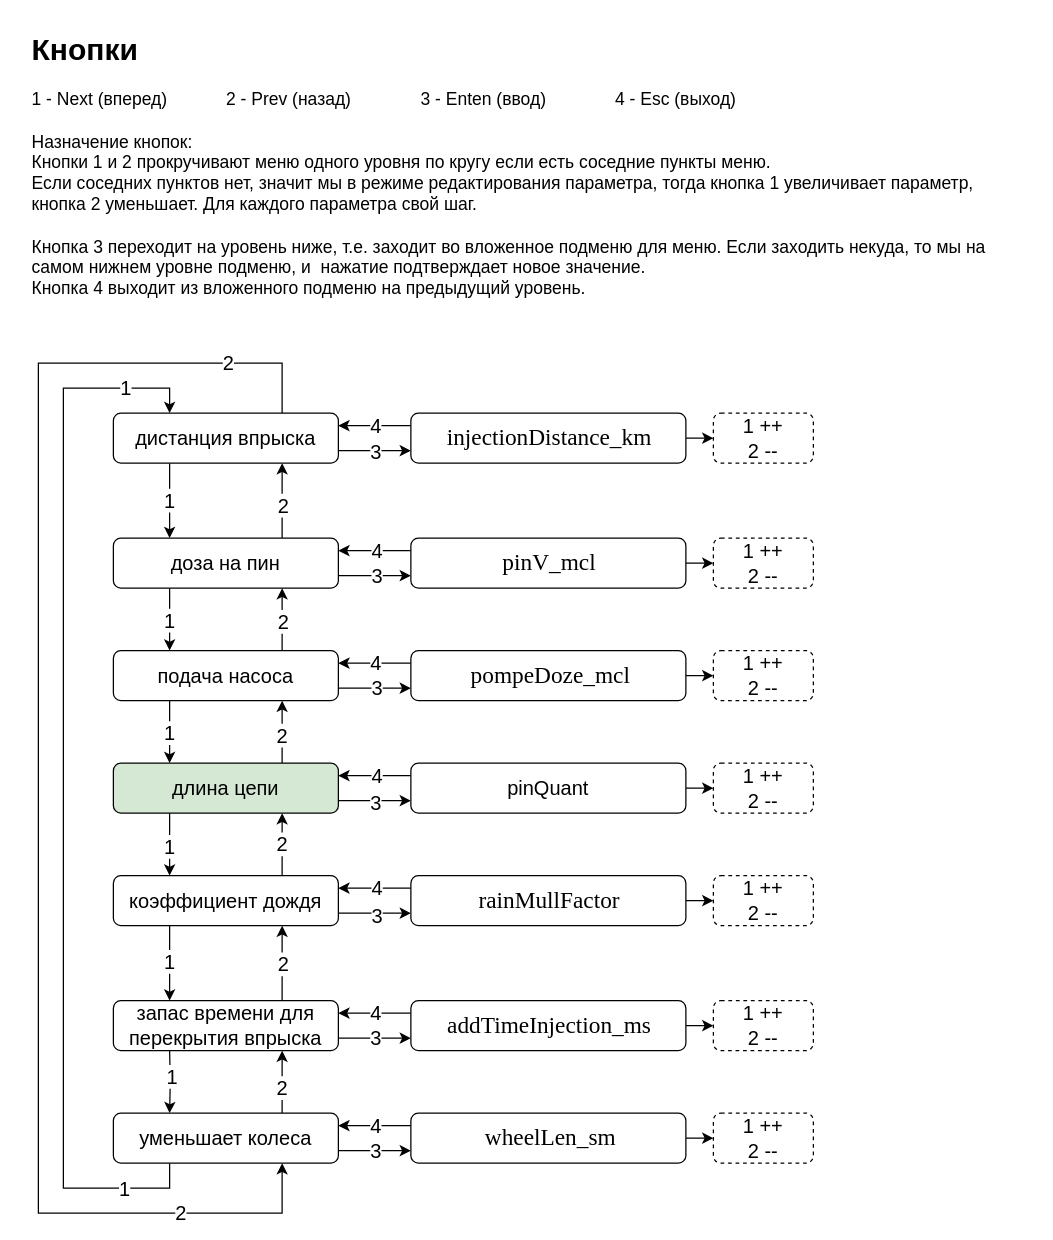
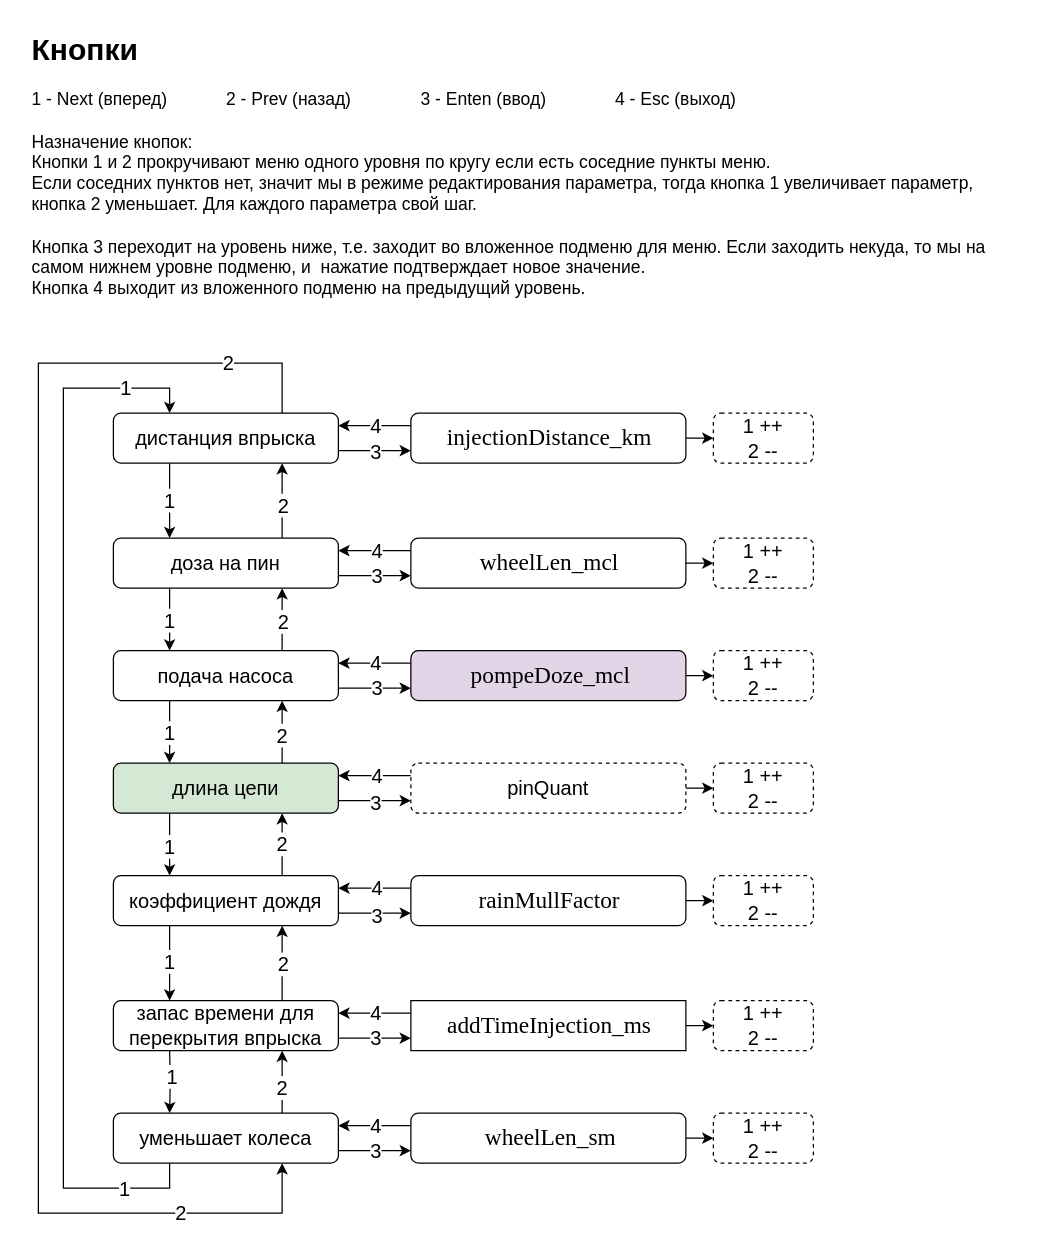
node "pinV_mcl": label "pinV_mcl" -> "wheelLen_mcl"
node "pompeDoze_mcl": fillcolor #ffffff -> #e1d5e7
node "pinQuant": style solid -> dashed
node "addTimeInjection_ms": shape rounded rectangle -> rectangle
